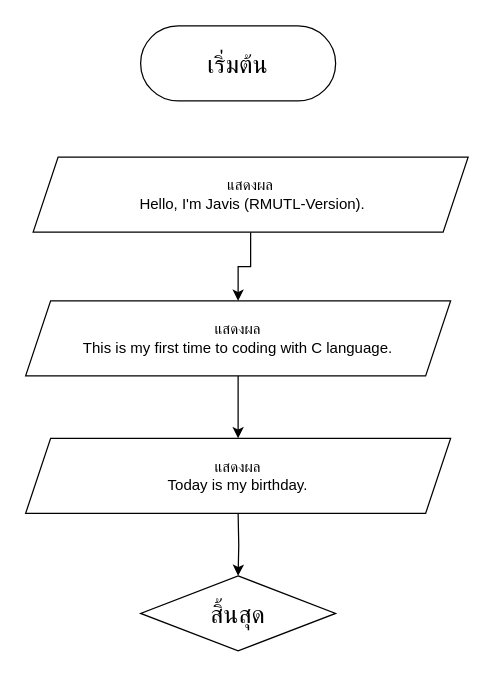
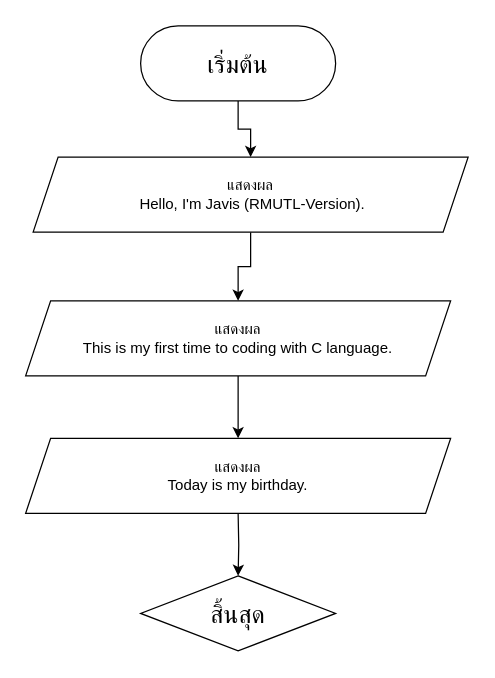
edge "เริ่มต้น" -> "แสดงผล Hello, I'm Javis (RMUTL-Version).": added
